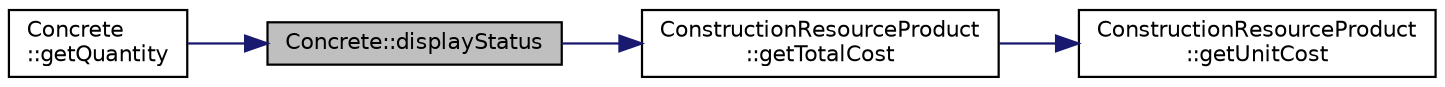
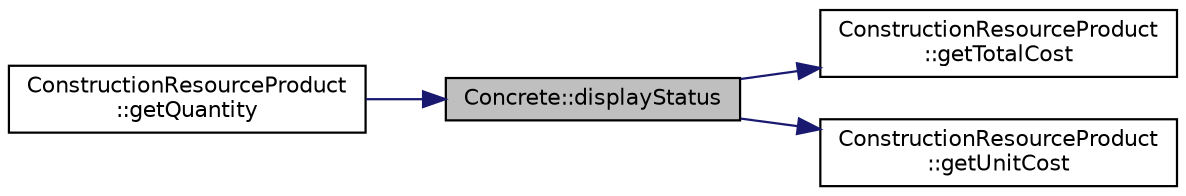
node "Concrete ::getQuantity": label "Concrete ::getQuantity" -> "ConstructionResourceProduct ::getQuantity"
edge "ConstructionResourceProduct ::getTotalCost" -> "ConstructionResourceProduct ::getUnitCost": now "Concrete::displayStatus" -> "ConstructionResourceProduct ::getUnitCost"
